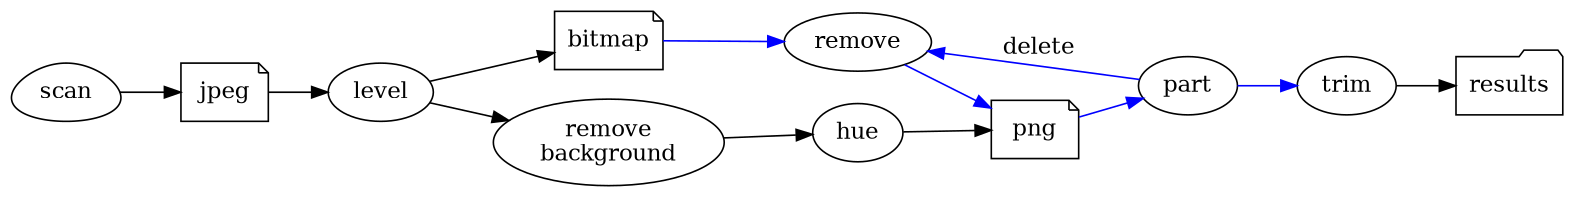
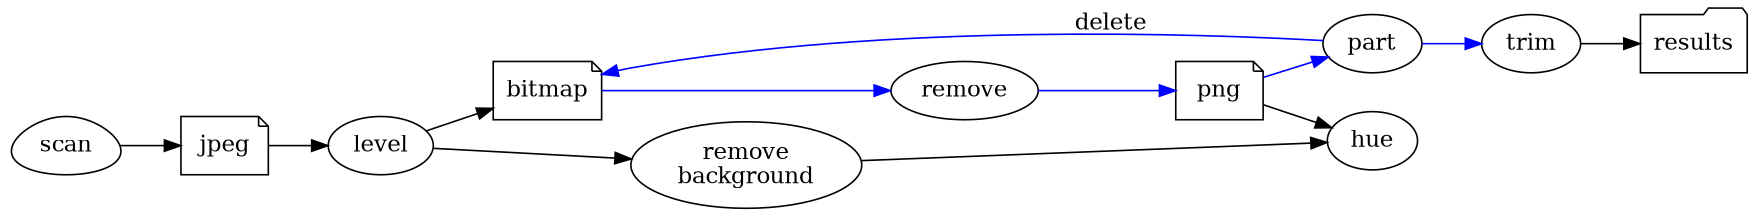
edge "part" -> "remove": now "part" -> "bitmap"
edge "hue" -> "png": reversed
